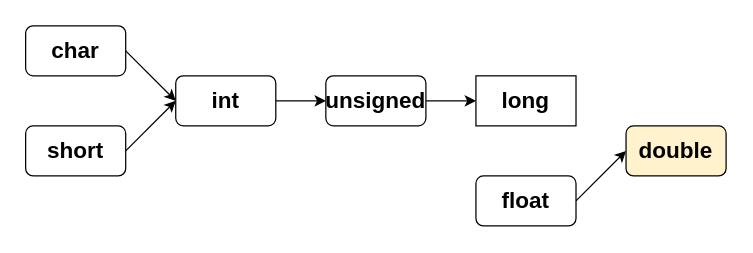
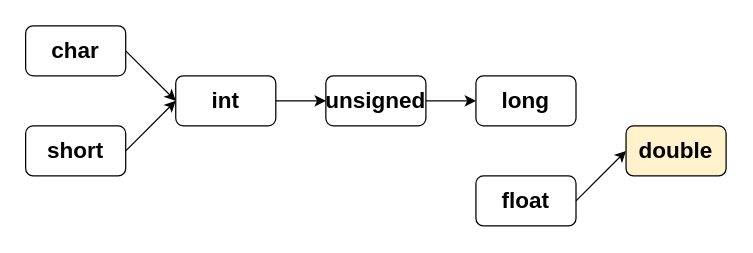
node "long": shape rectangle -> rounded rectangle
